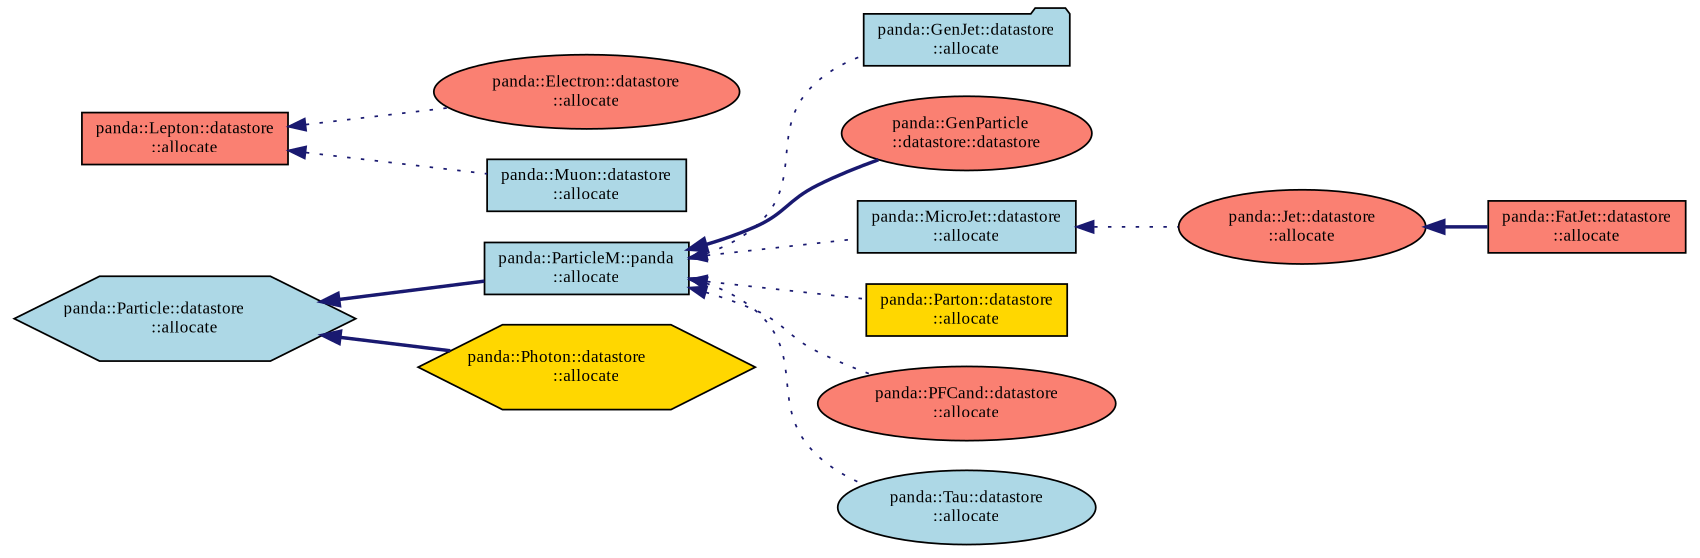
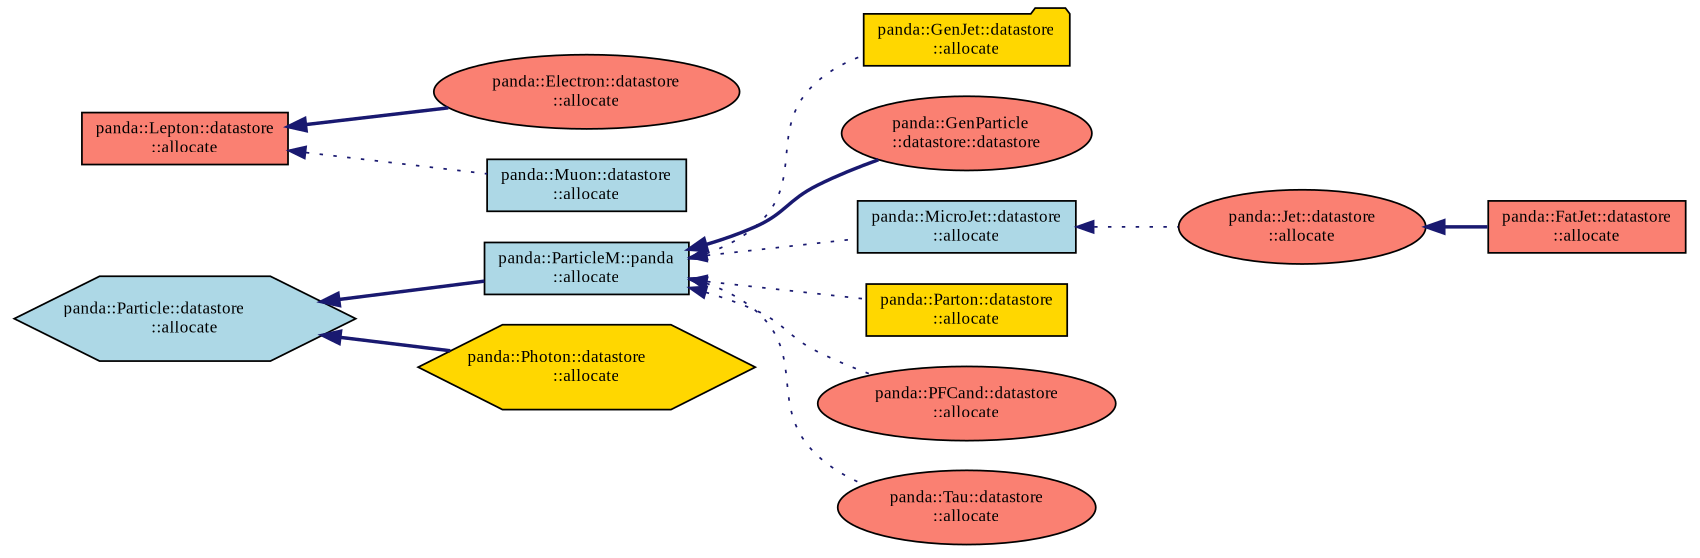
node "panda::GenJet::datastore ::allocate": fillcolor lightblue -> gold
edge "panda::Electron::datastore ::allocate" -> "panda::Lepton::datastore ::allocate": style dotted -> bold
node "panda::Tau::datastore ::allocate": fillcolor lightblue -> salmon
